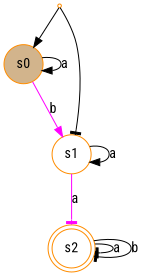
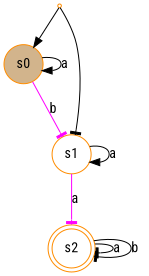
edge "s0" -> "s1": arrowhead normal -> tee
